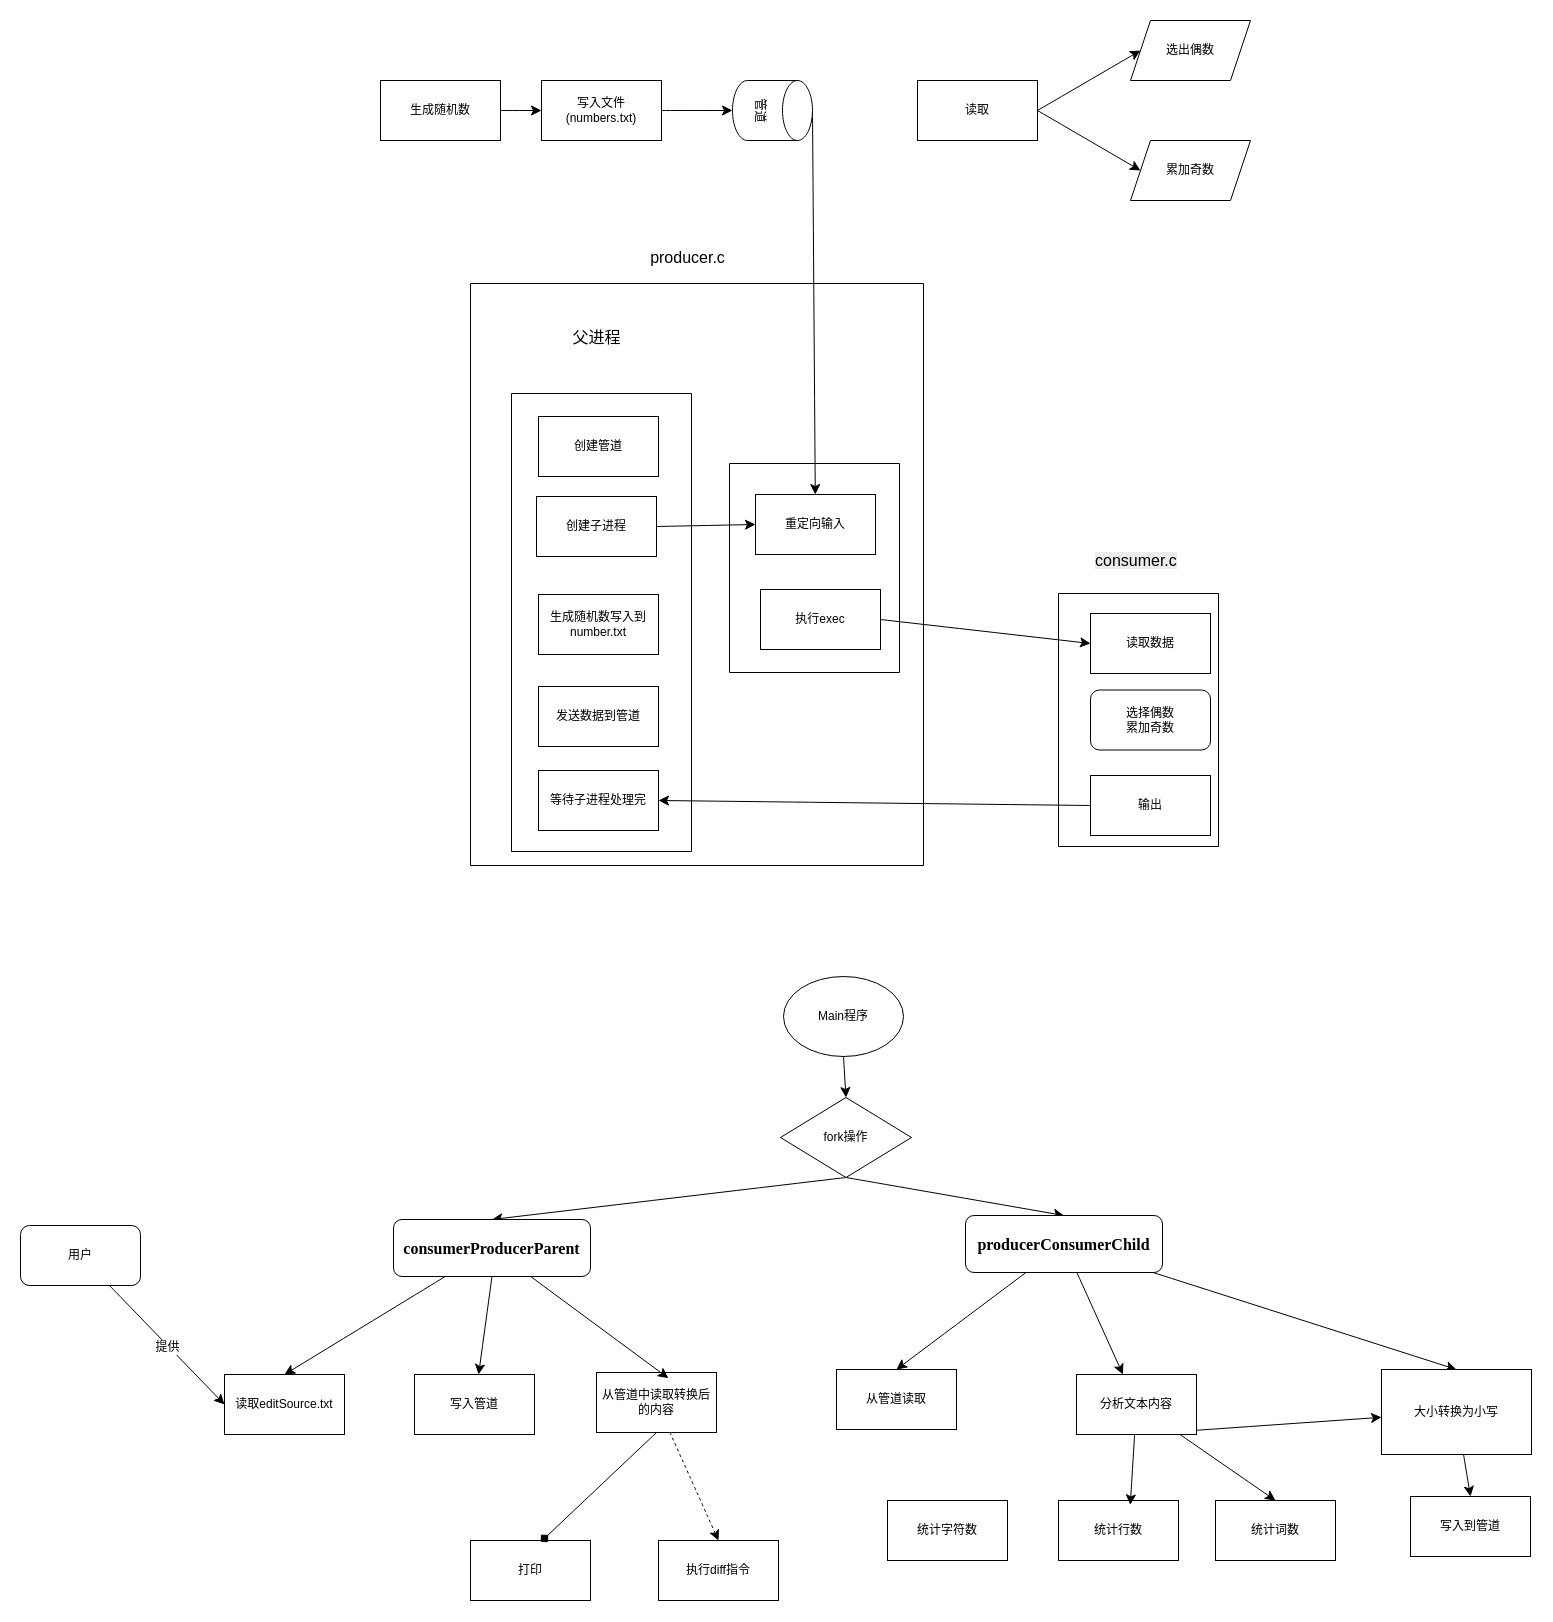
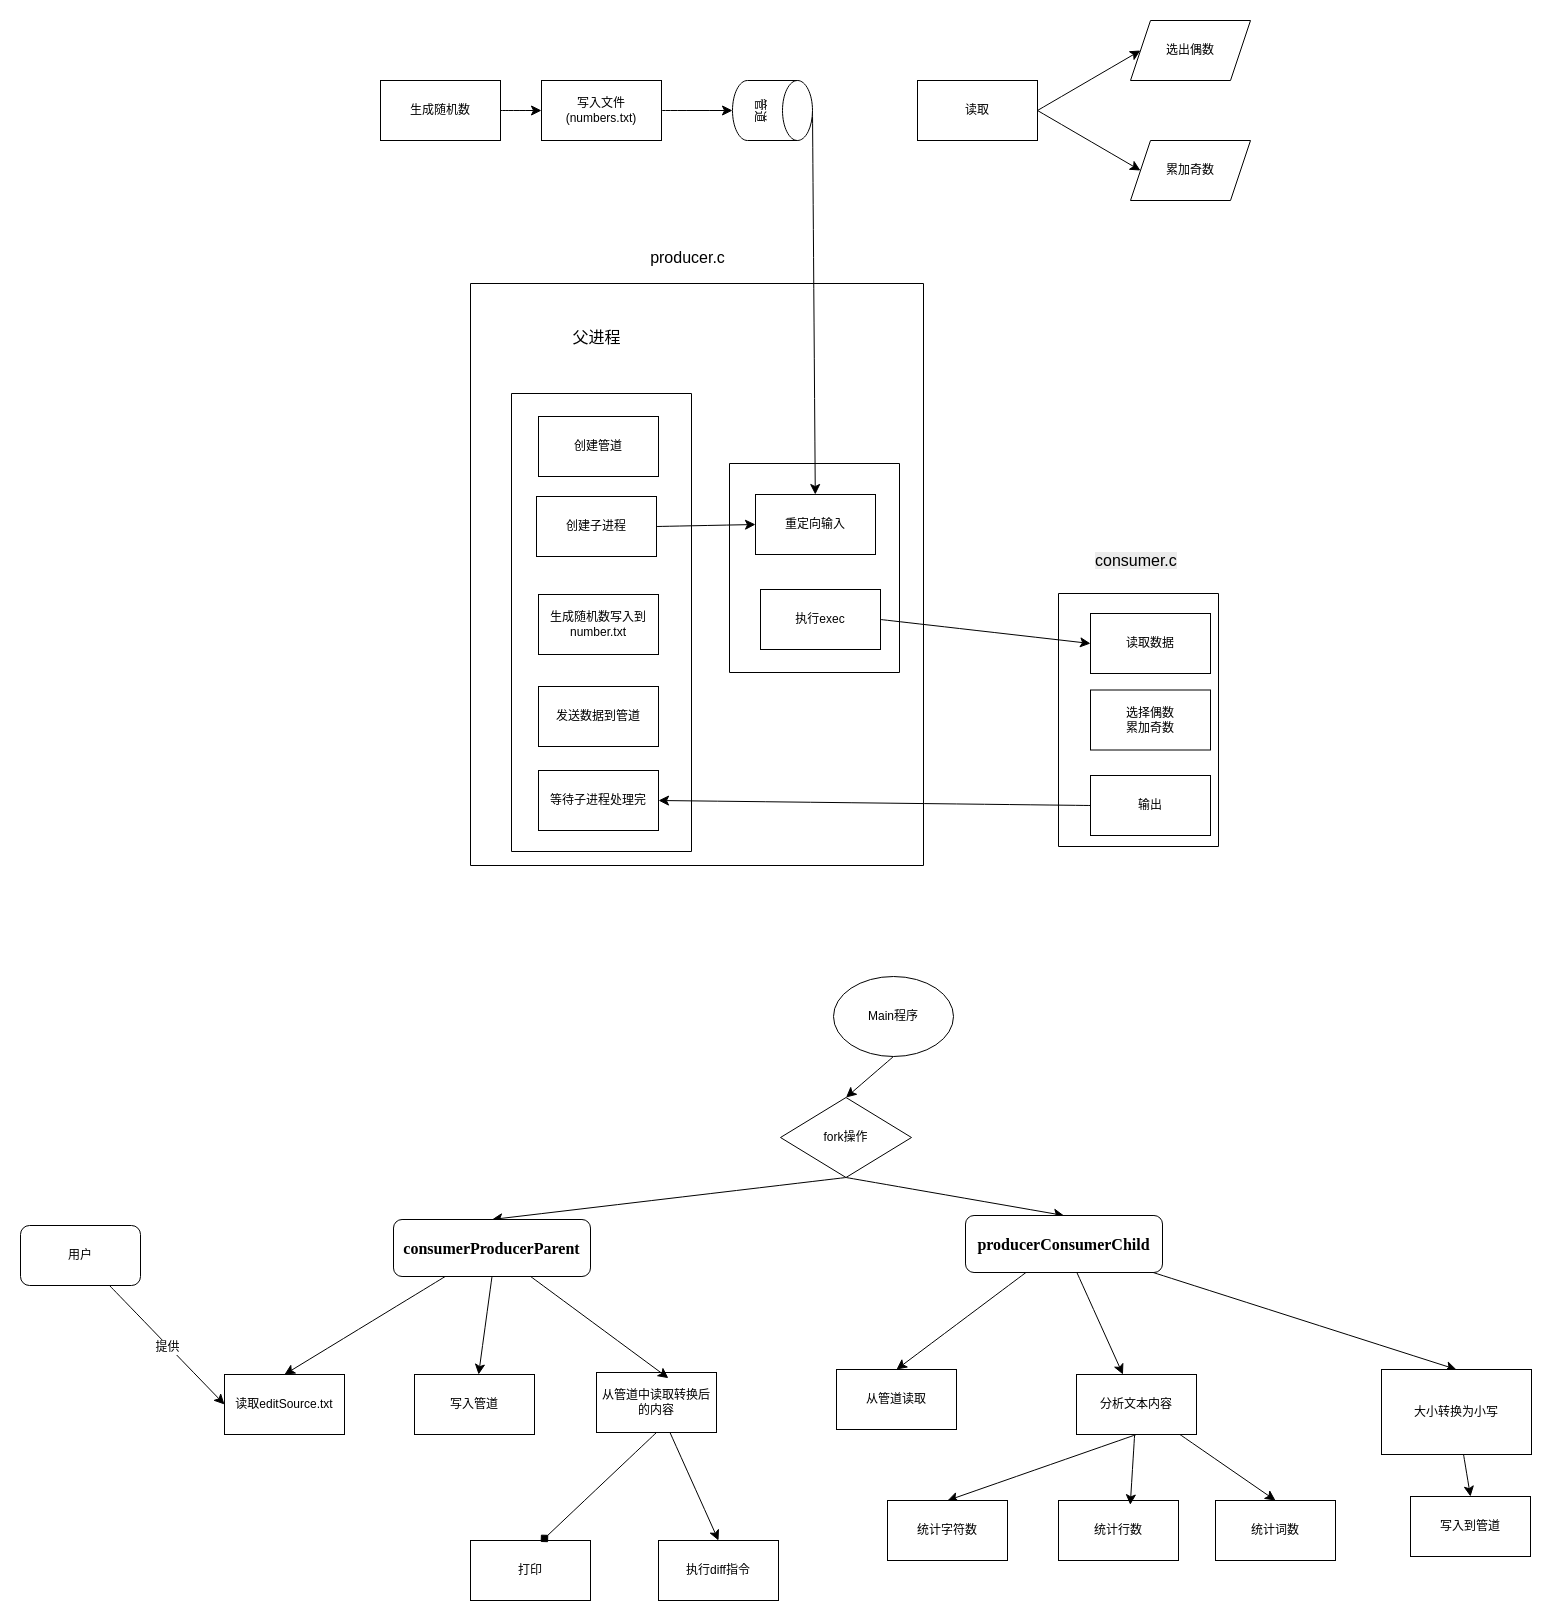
node "选择偶数 累加奇数": shape rounded rectangle -> rectangle
node "Main程序": moved (844, 1017) -> (894, 1017)
edge "分析文本内容" -> "大小转换为小写": now "分析文本内容" -> "统计字符数"
edge "从管道中读取转换后的内容" -> "执行diff指令": style dashed -> solid
